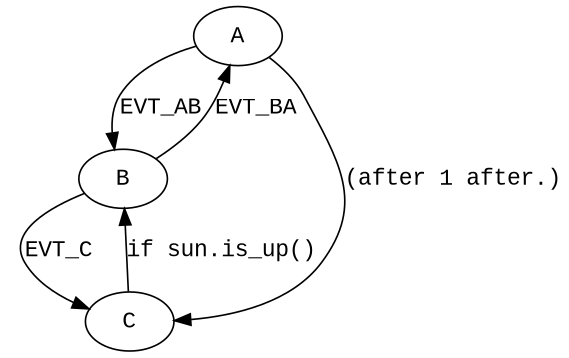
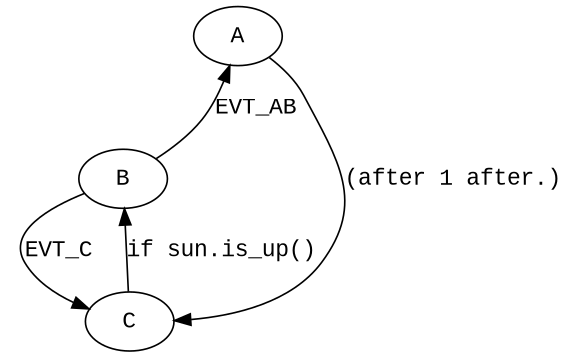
edge "A" -> "B": removed, label "EVT_AB"
edge "B" -> "A": label "EVT_BA" -> "EVT_AB"
